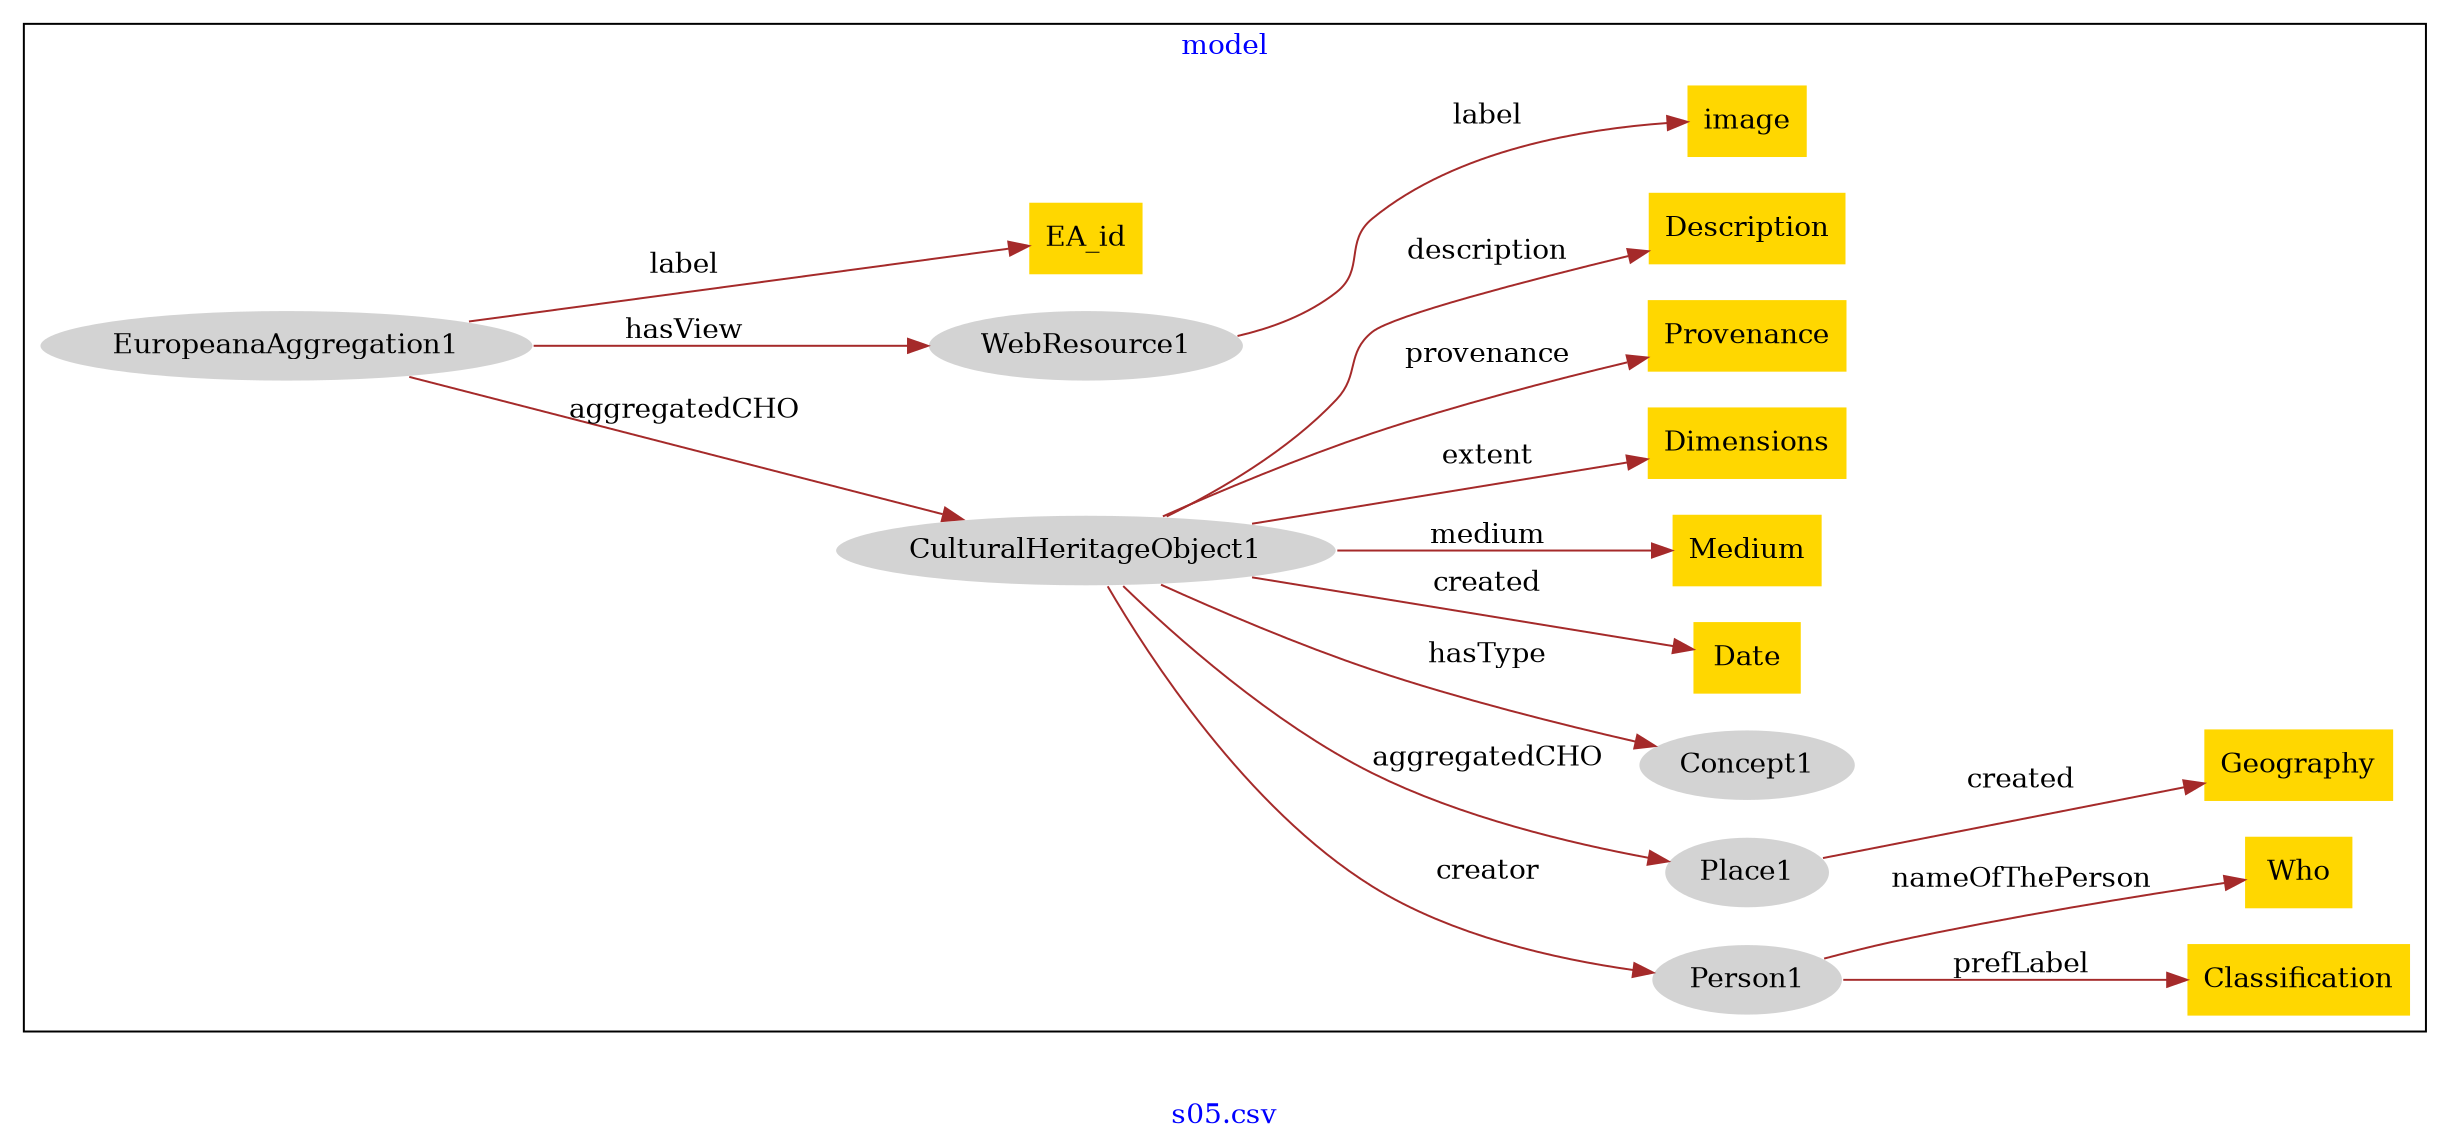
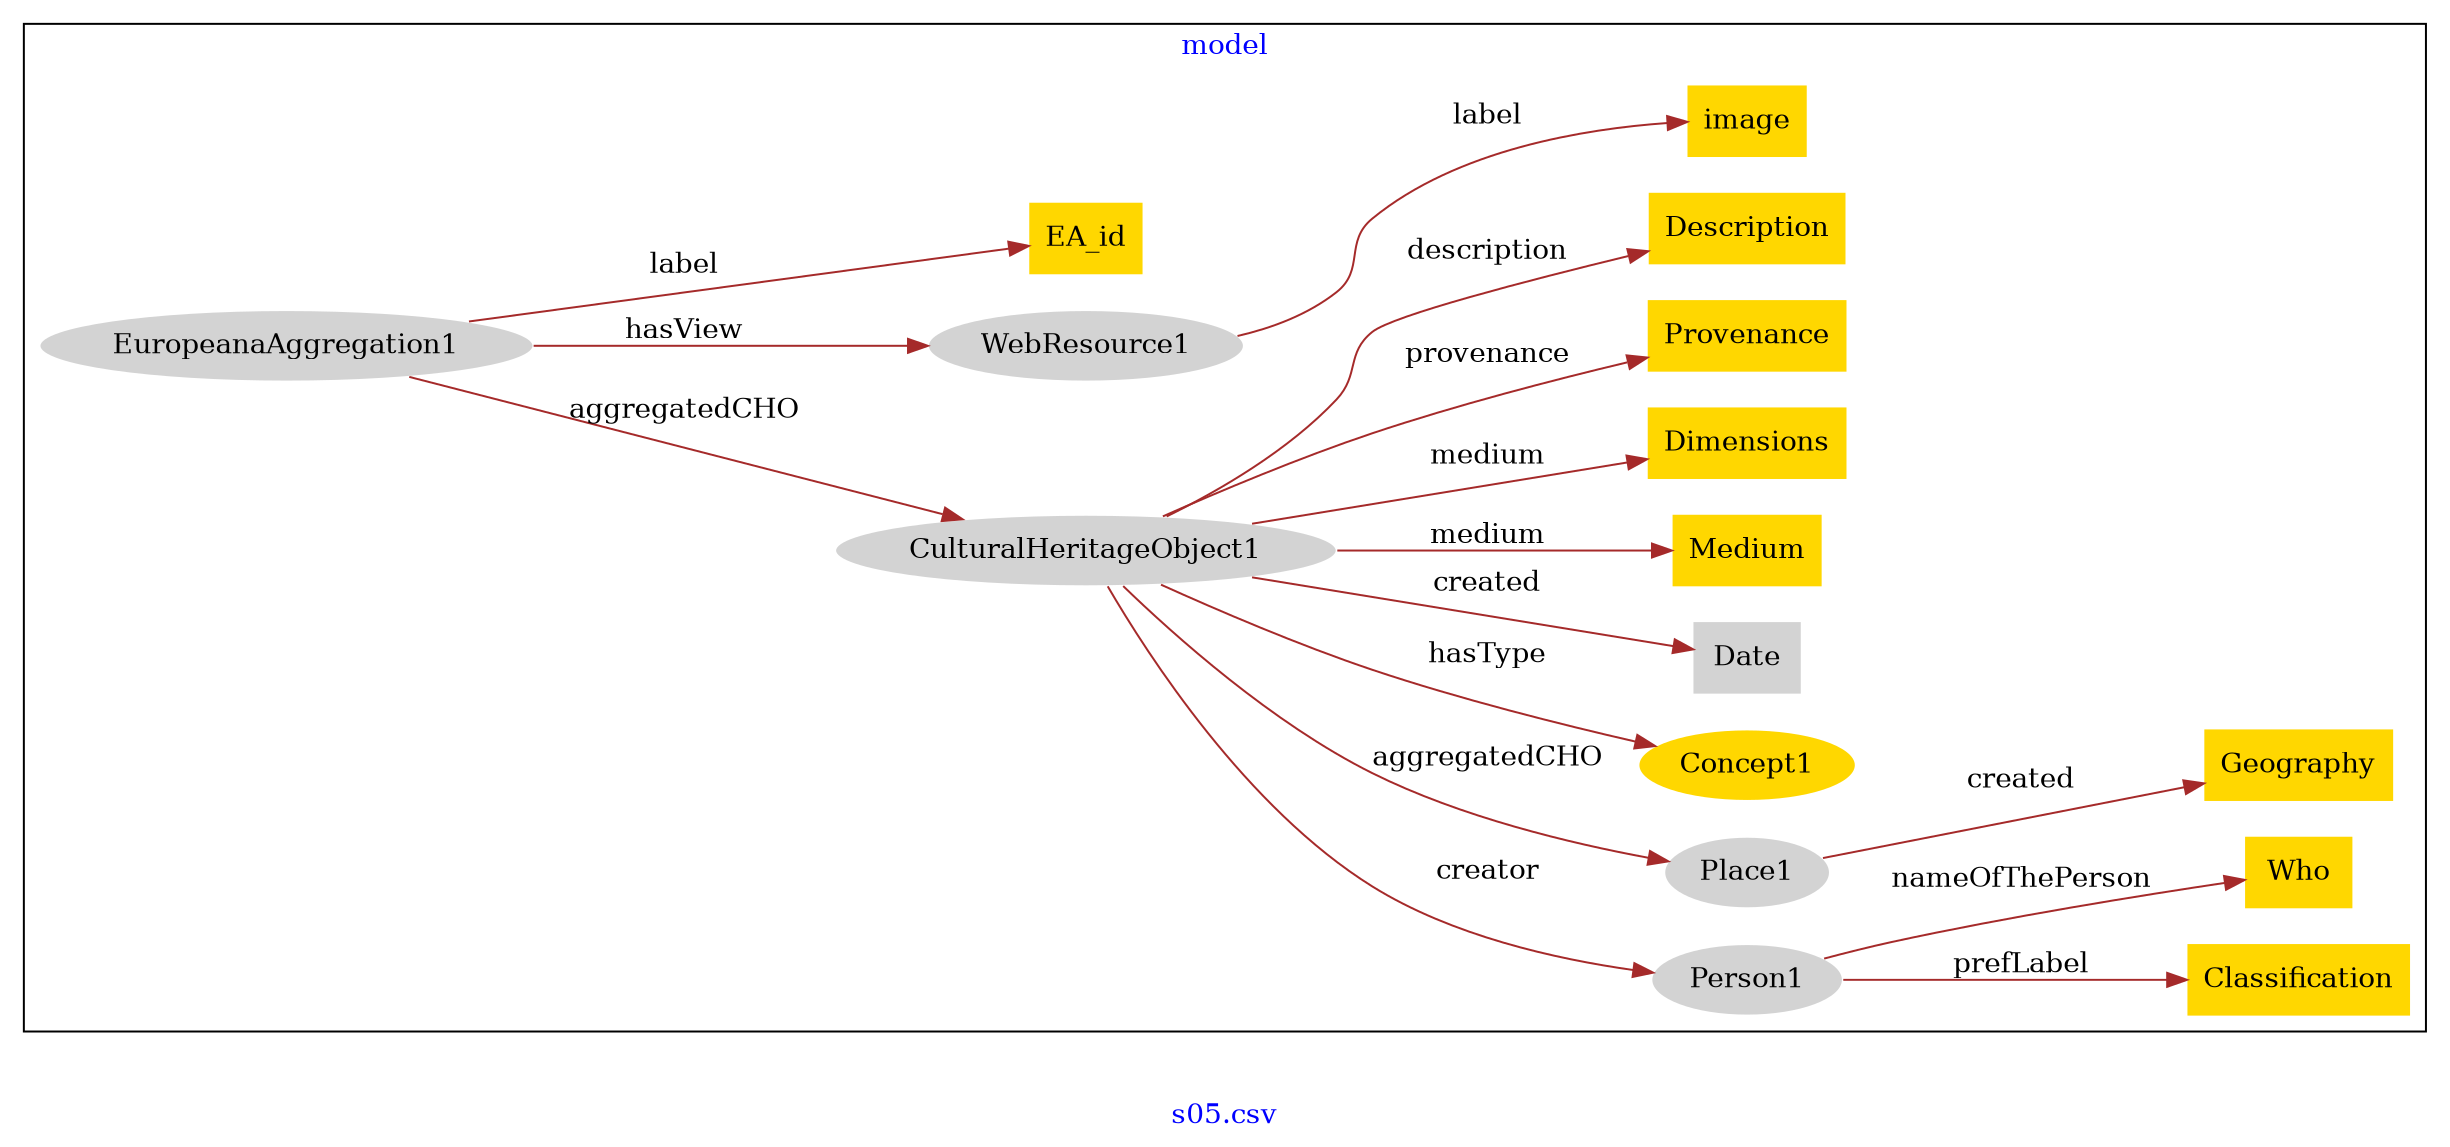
edge "CulturalHeritageObject1" -> "Dimensions": label "extent" -> "medium"
node "Date": fillcolor gold -> lightgray
node "Concept1": fillcolor lightgray -> gold
